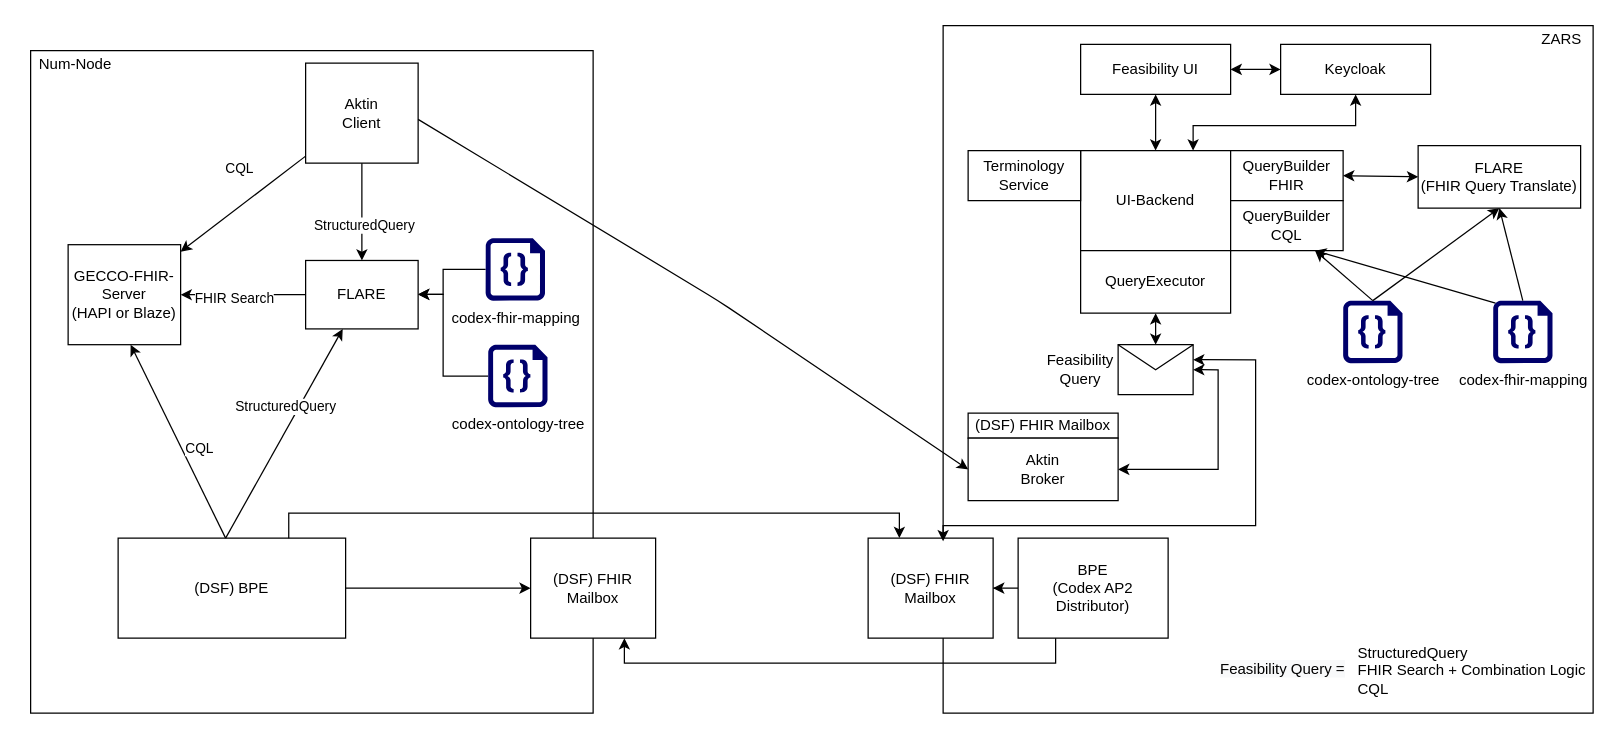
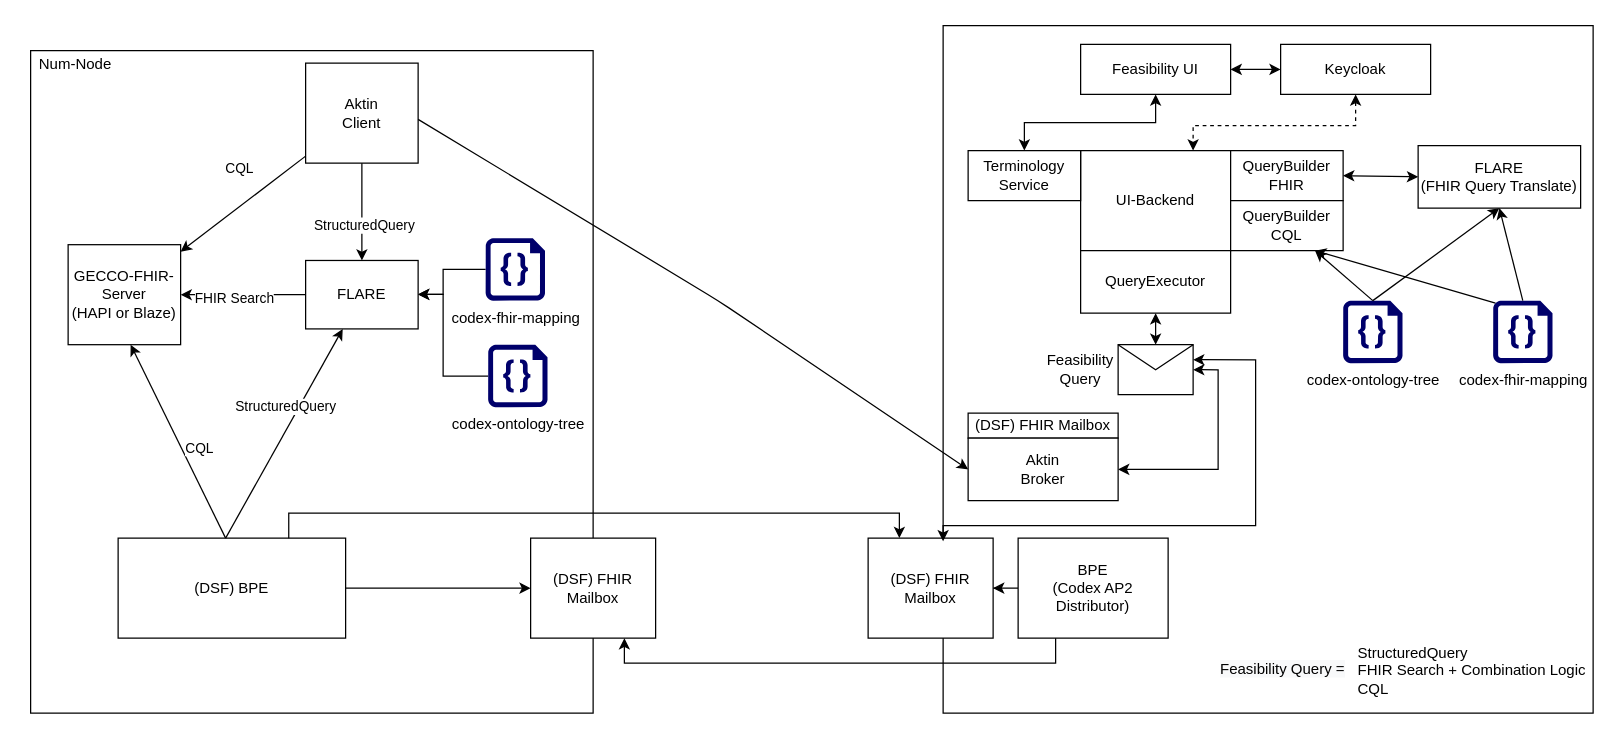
node "ZARS": removed
edge "Keycloak" -- "UI-Backend": style solid -> dashed
edge "Feasibility UI" -- "UI-Backend": now "Feasibility UI" -- "Terminology Service"
